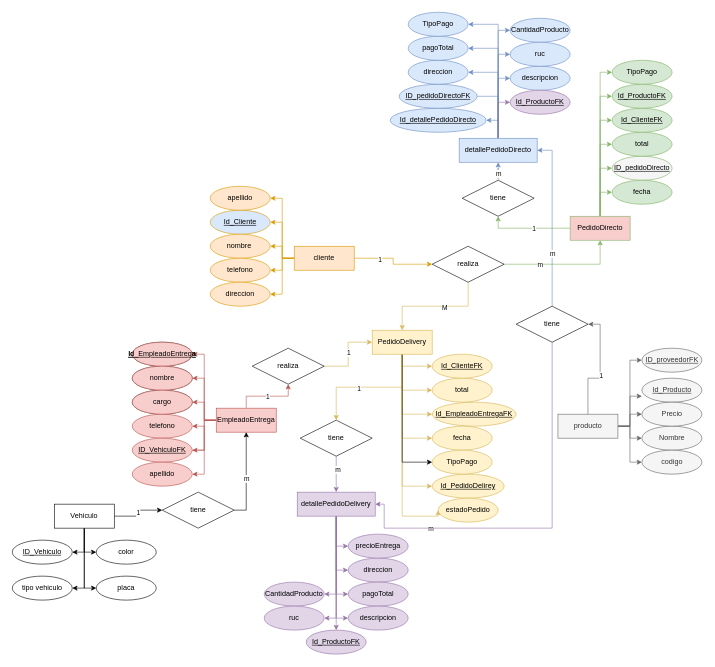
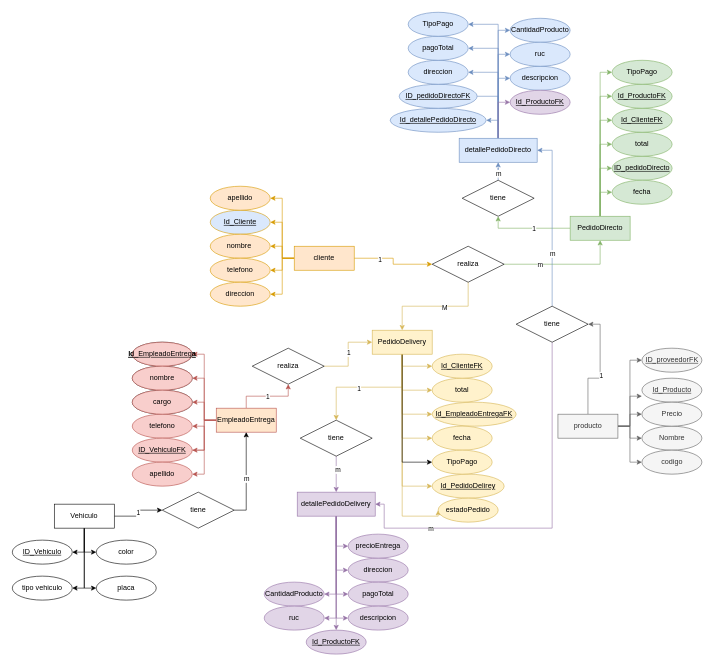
node "ID_pedidoDirecto": fillcolor #f5f5f5 -> #d5e8d4
node "PedidoDirecto": fillcolor #f8cecc -> #d5e8d4
node "EmpleadoEntrega": fillcolor #f8cecc -> #ffe6cc
